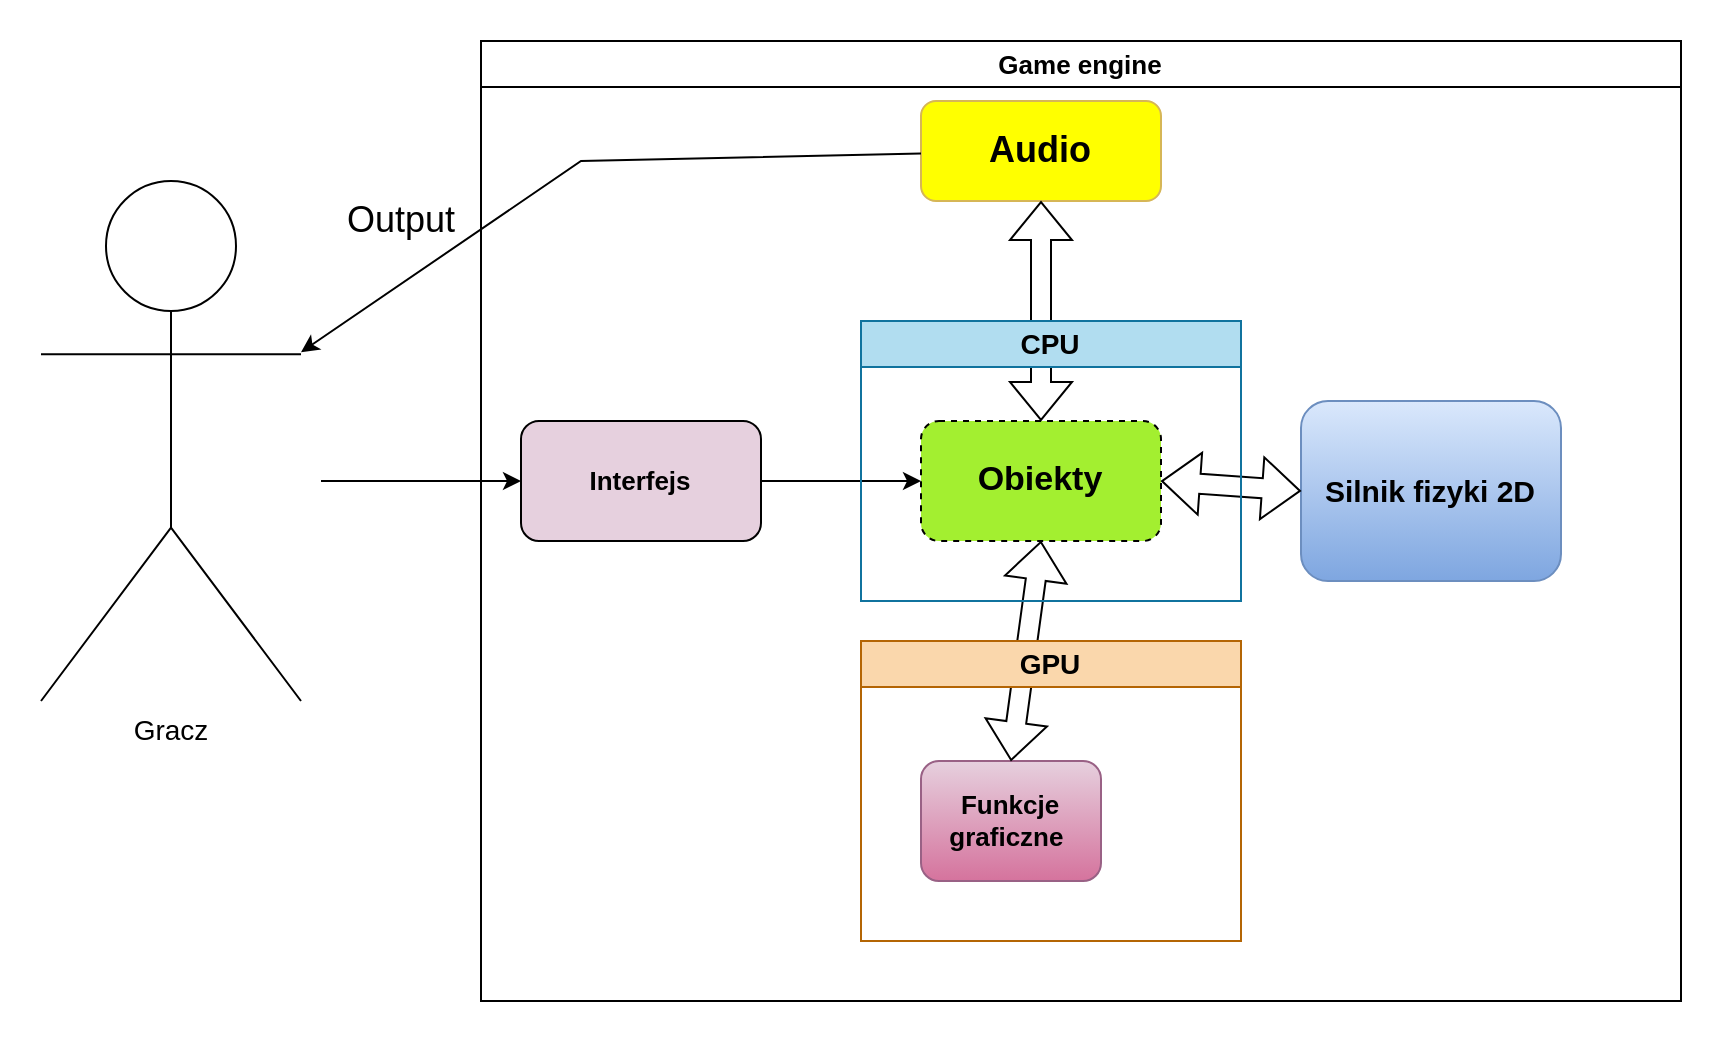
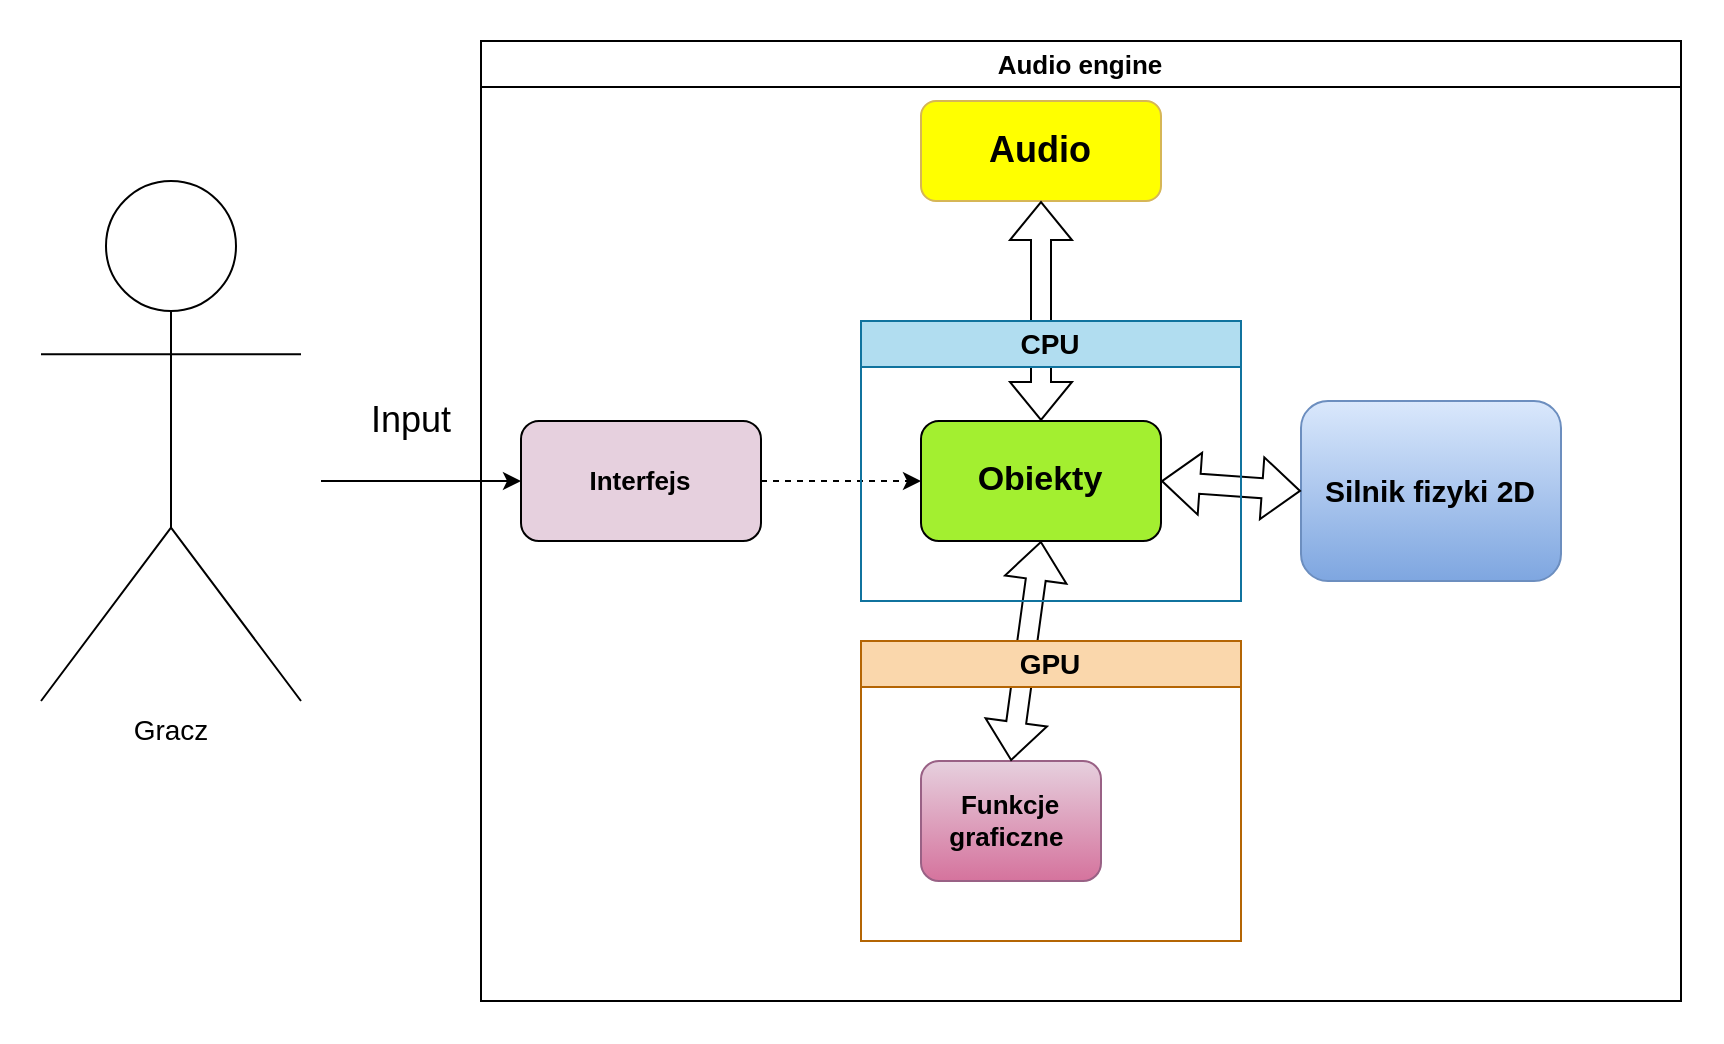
node "Game engine": label "Game engine" -> "Audio engine"
edge "Audio" -> "Gracz": removed
node "Output": removed
node "Input": added
edge "Interfejs" -> "Obiekty": style solid -> dashed
node "Obiekty": style dashed -> solid
